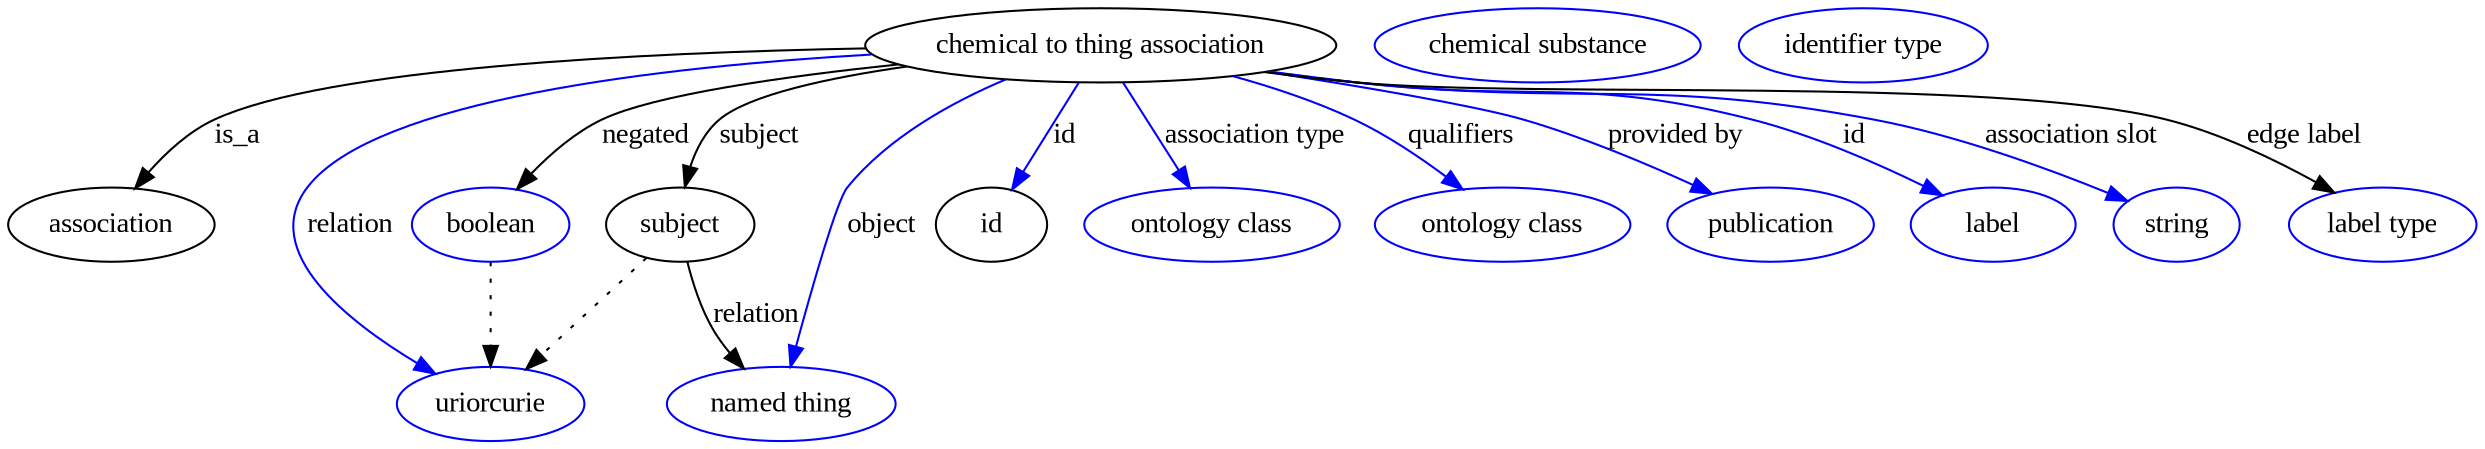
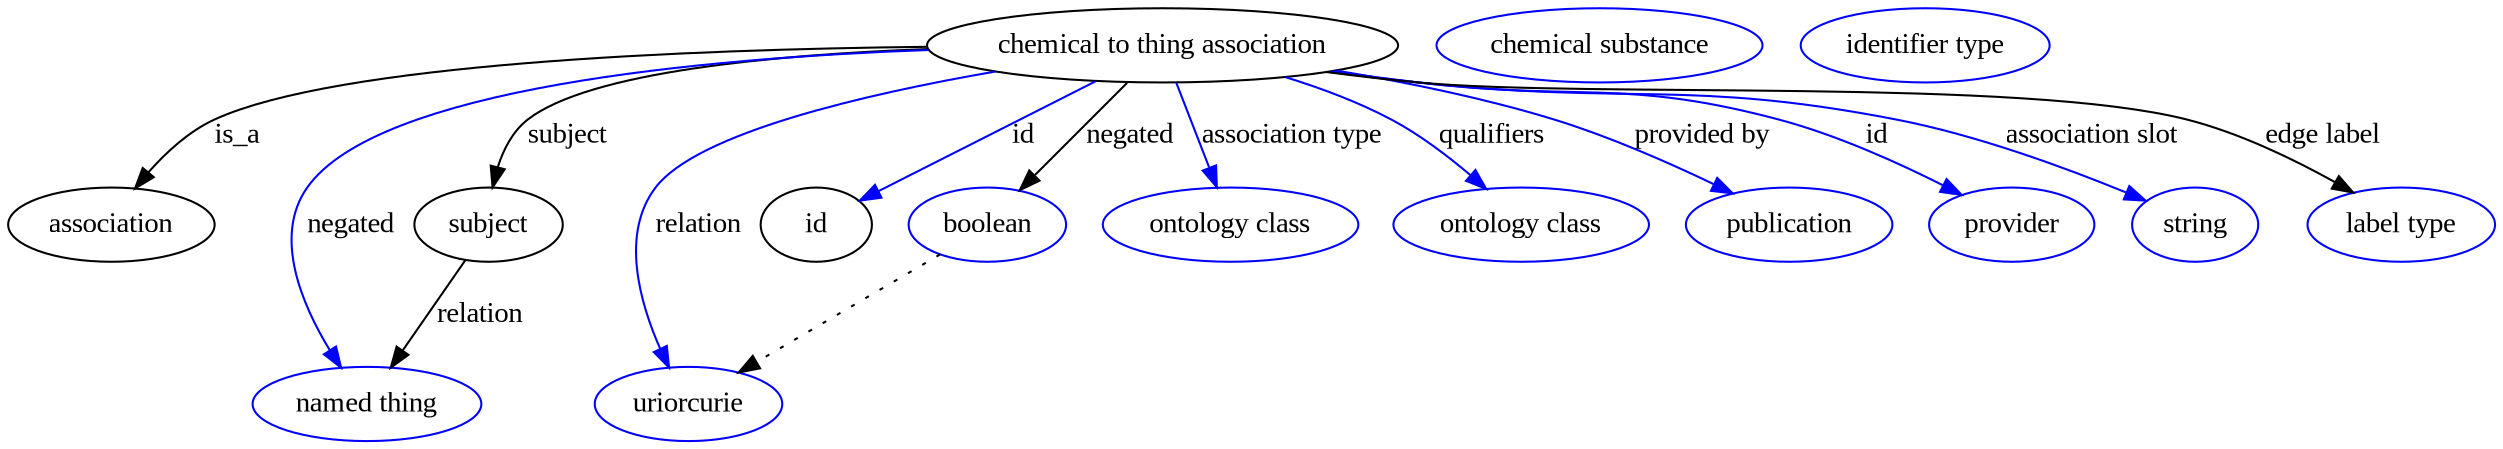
edge "chemical to thing association" -> "named thing": label "object" -> "negated"
node "label": label "label" -> "provider"
edge "subject" -> "uriorcurie": removed
